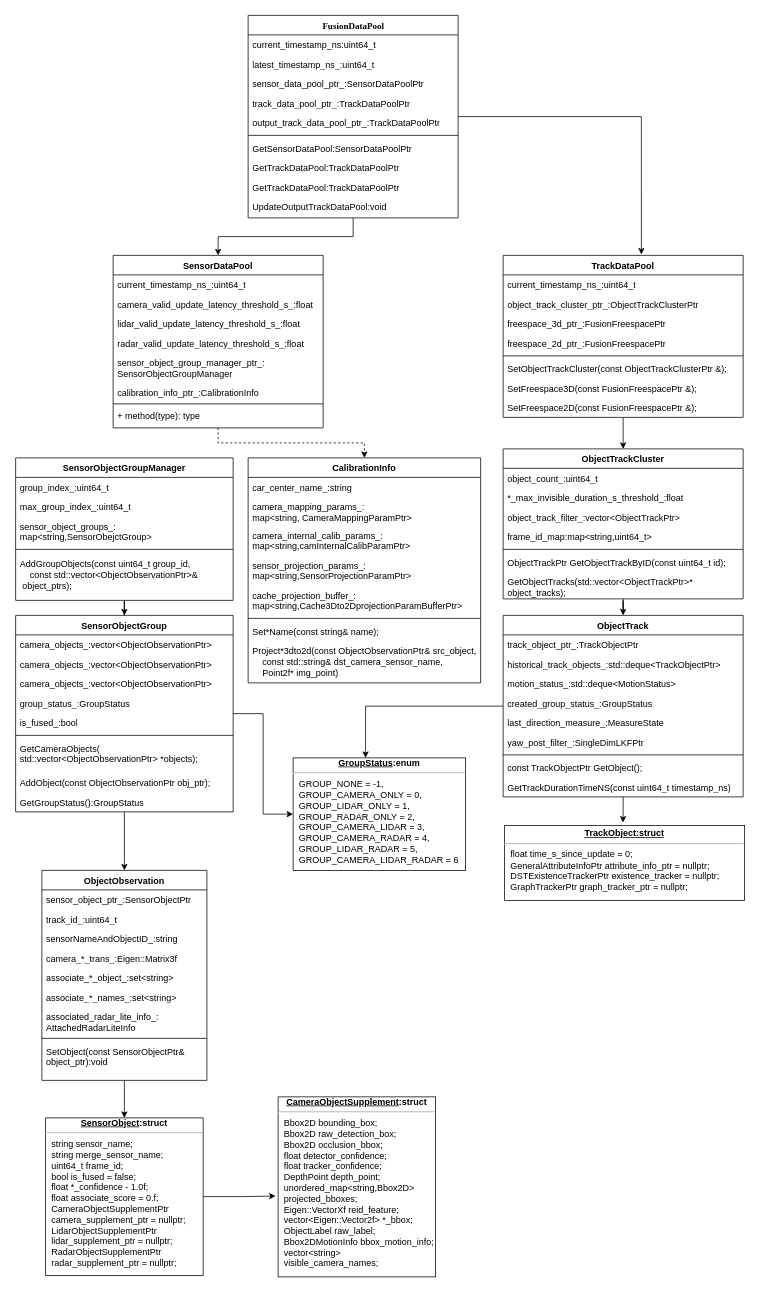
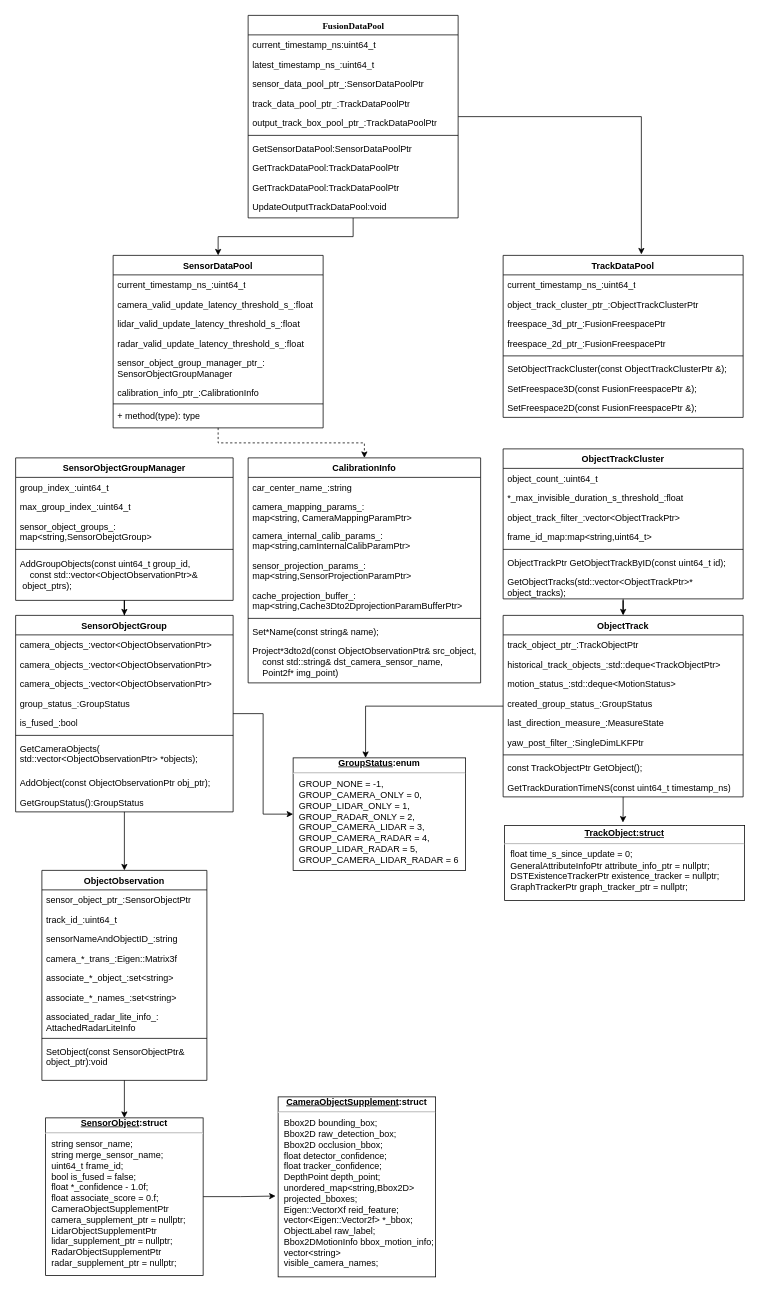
node "output_track_data_pool_ptr_:TrackDataPoolPtr": label "output_track_data_pool_ptr_:TrackDataPoolPtr" -> "output_track_box_pool_ptr_:TrackDataPoolPtr"
edge "TrackDataPool" -> "ObjectTrackCluster": removed
